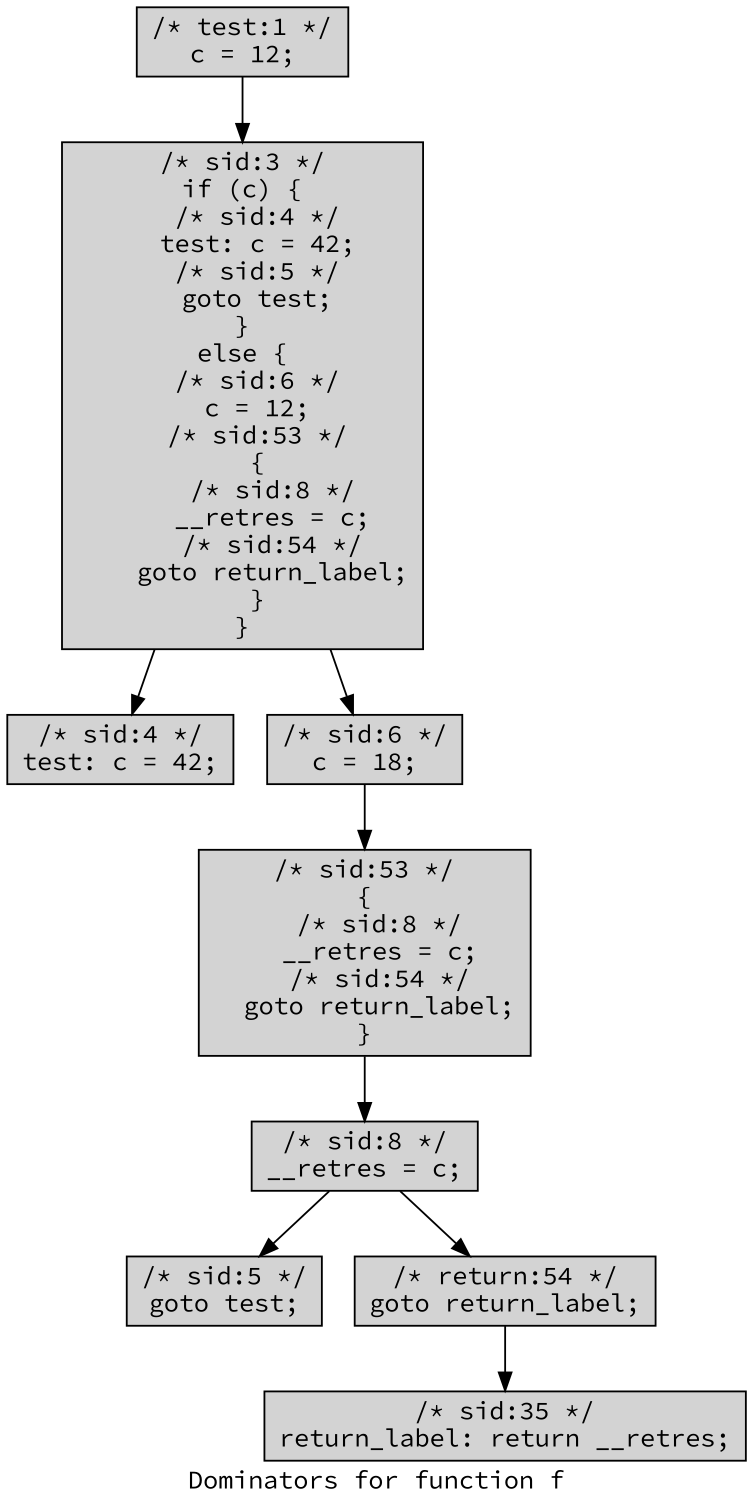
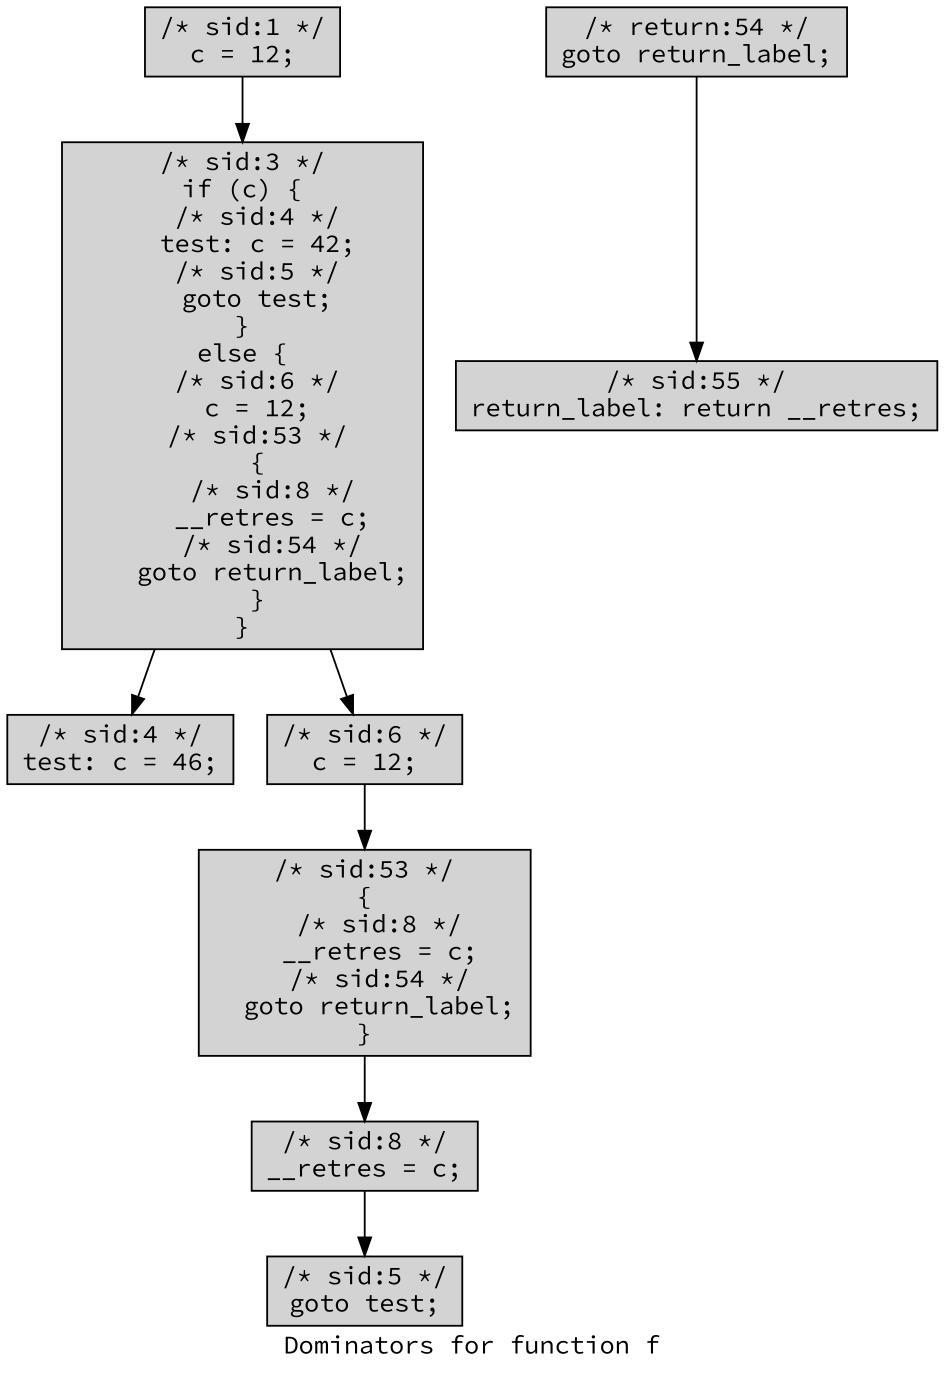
node "/* test:1 */ c = 12;": label "/* test:1 */ c = 12;" -> "/* sid:1 */ c = 12;"
node "/* sid:4 */ test: c = 42;": label "/* sid:4 */ test: c = 42;" -> "/* sid:4 */ test: c = 46;"
node "/* sid:6 */ c = 18;": label "/* sid:6 */ c = 18;" -> "/* sid:6 */ c = 12;"
edge "/* sid:8 */ __retres = c;" -> "/* return:54 */ goto return_label;": removed
node "/* sid:35 */ return_label: return __retres;": label "/* sid:35 */ return_label: return __retres;" -> "/* sid:55 */ return_label: return __retres;"
